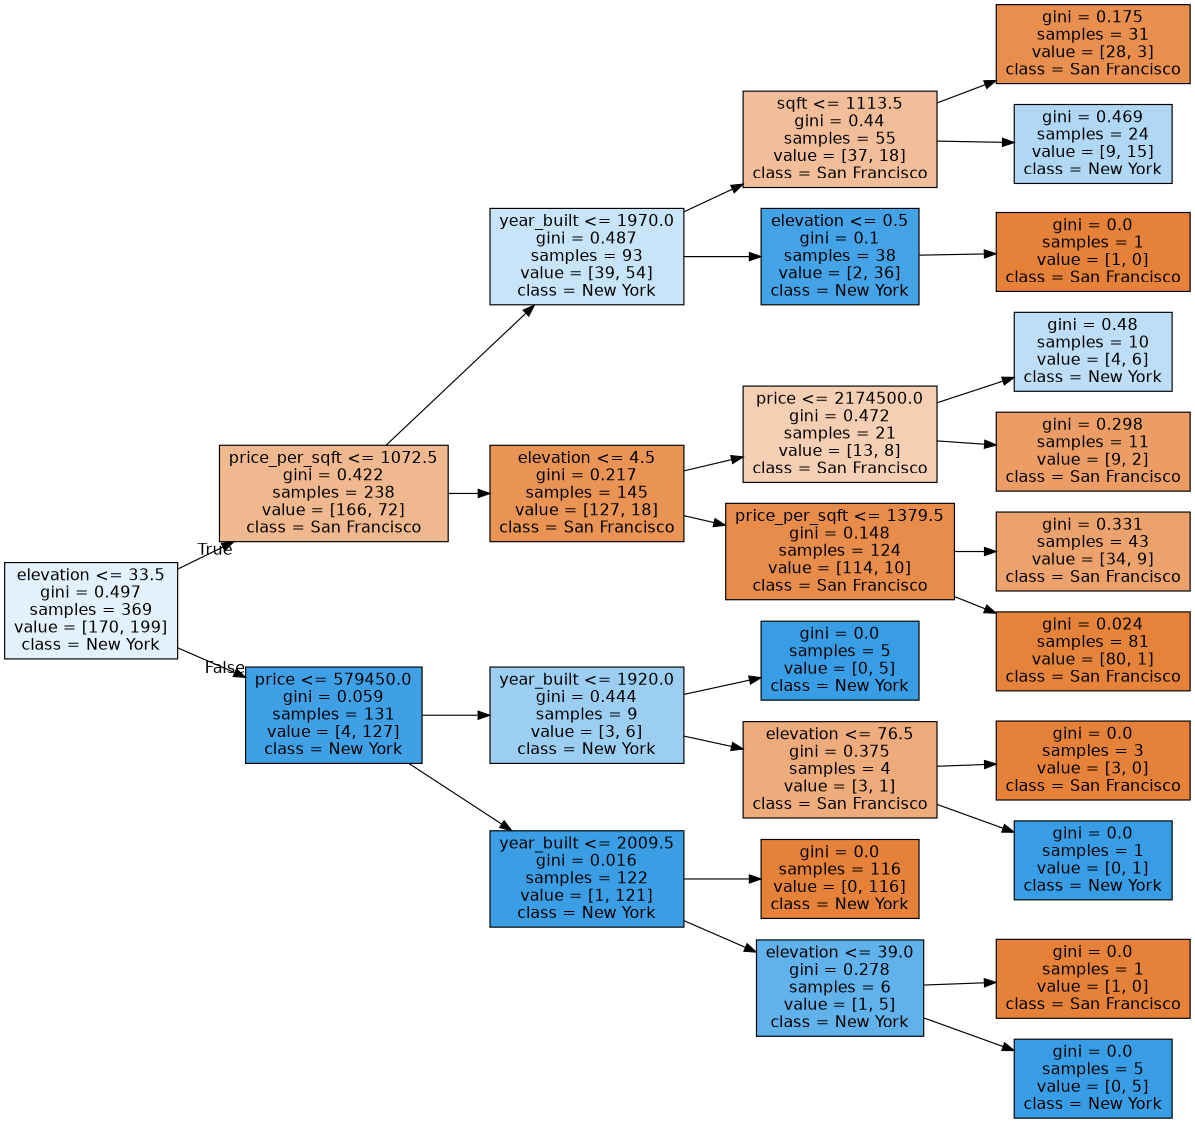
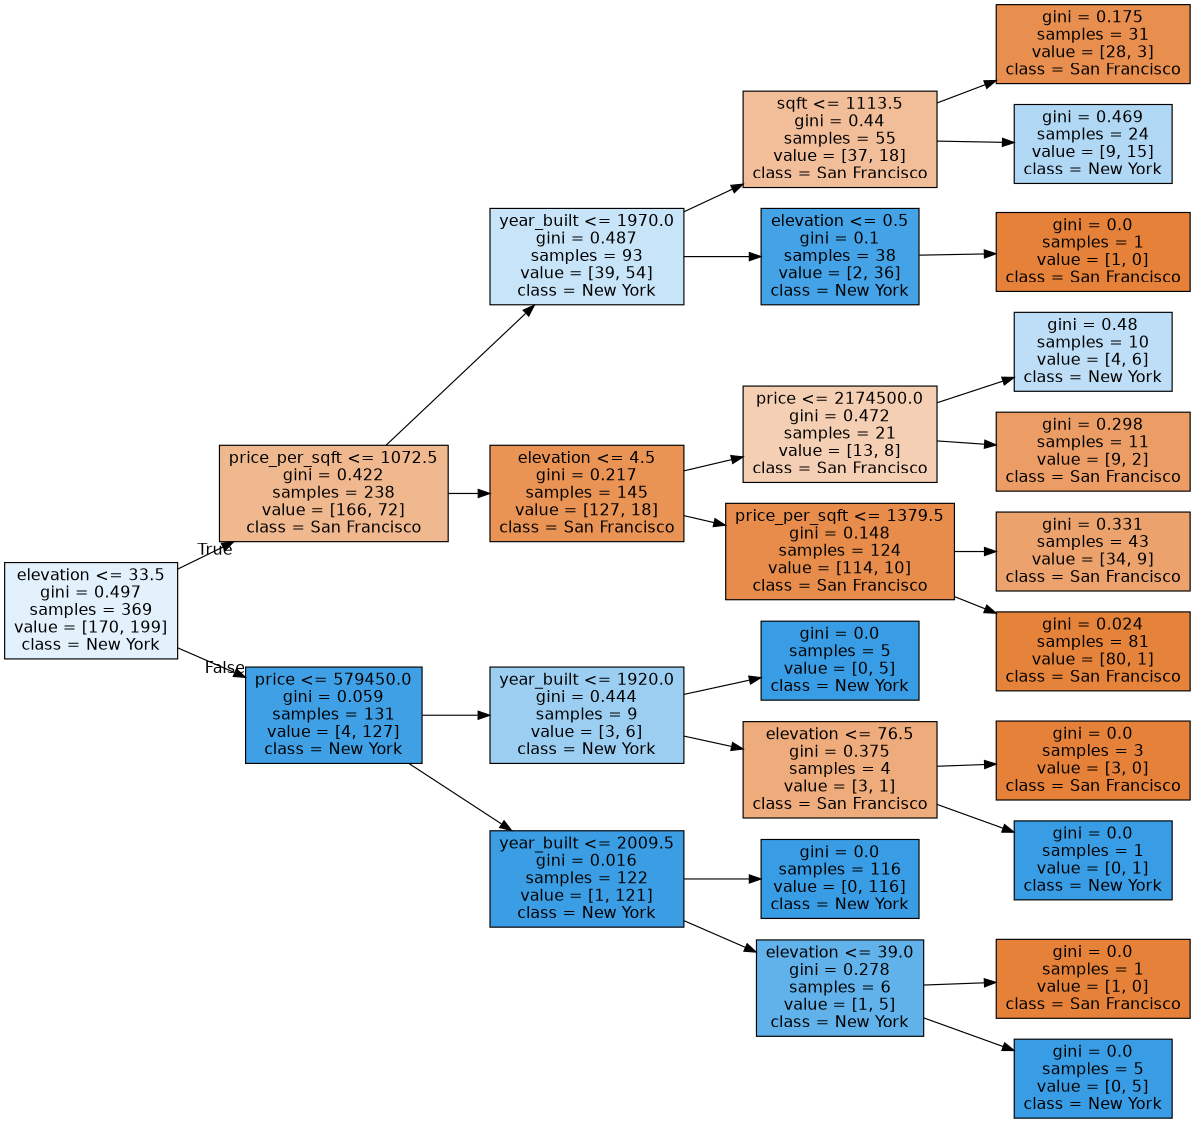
node "gini = 0.0 samples = 116 value = [0, 116] class = New York": fillcolor #e58139 -> #399de5
